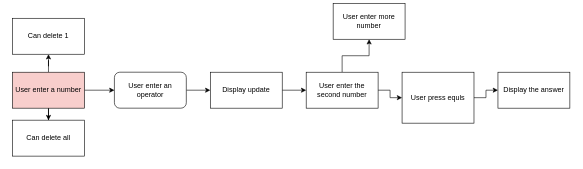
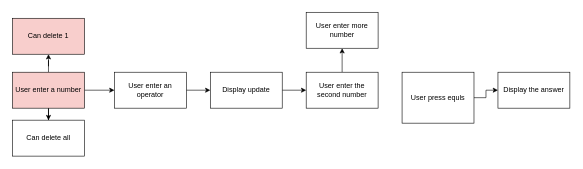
node "User enter more number": moved (369, 21) -> (342, 30)
node "Can delete 1": fillcolor #ffffff -> #f8cecc
node "User enter an operator": shape rounded rectangle -> rectangle
edge "User enter the second number" -> "User press equls": removed
